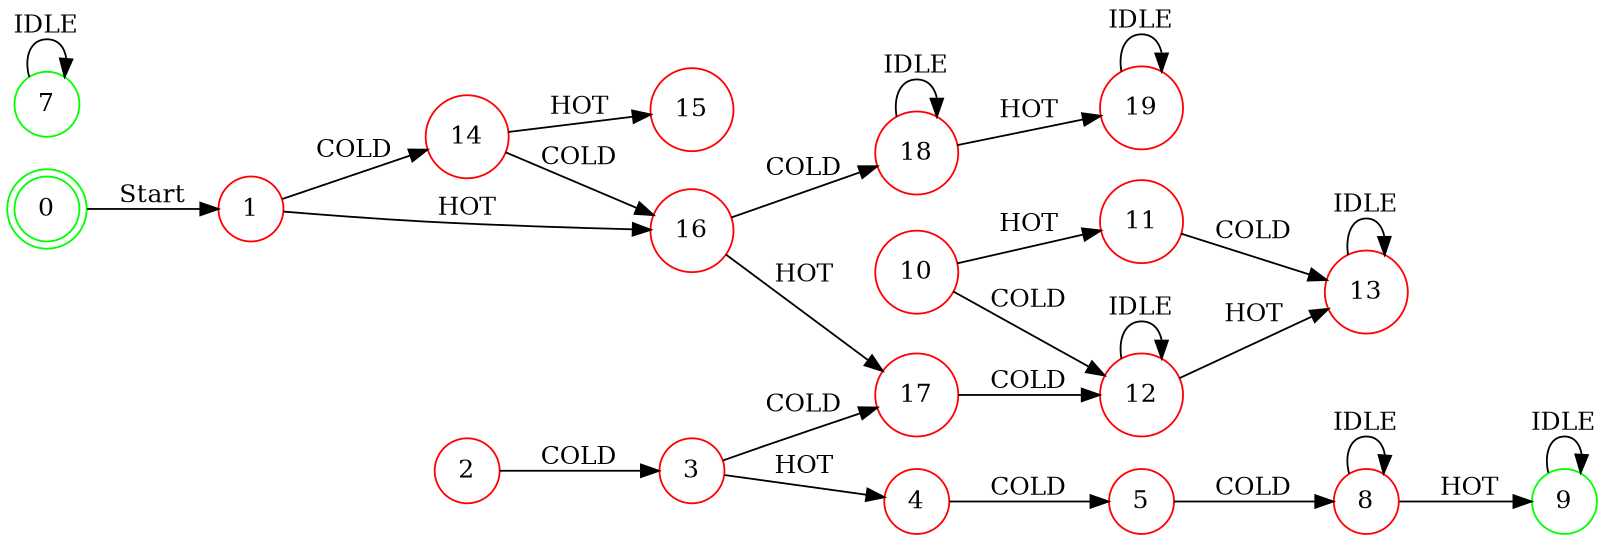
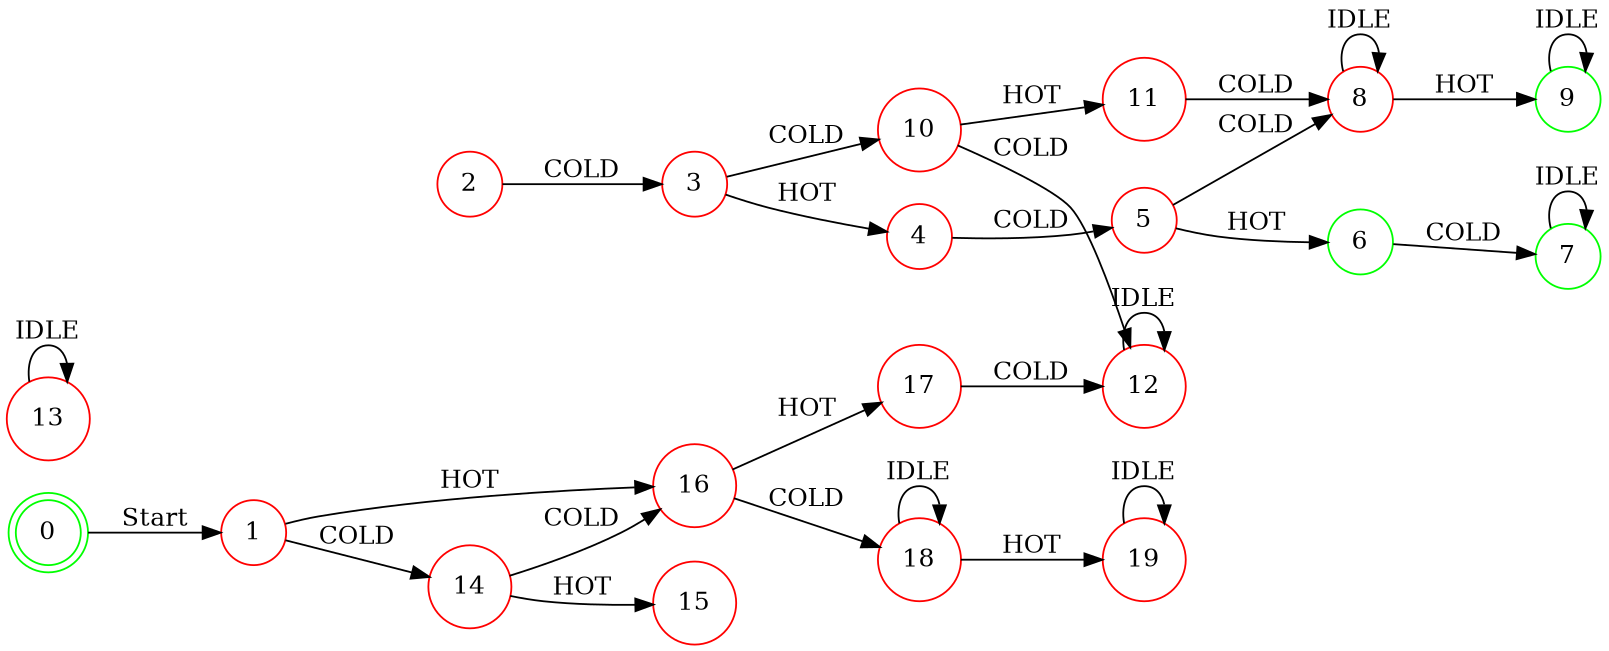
node "6": added
edge "11" -> "13": now "11" -> "8"
edge "12" -> "13": removed, label "HOT"
edge "3" -> "17": now "3" -> "10"
